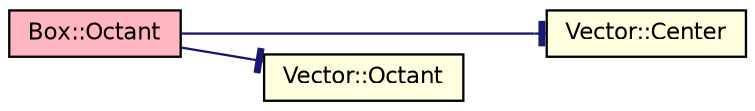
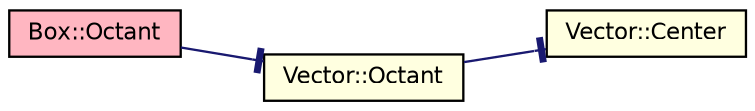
edge "Box::Octant" -> "Vector::Center": now "Vector::Octant" -> "Vector::Center"
